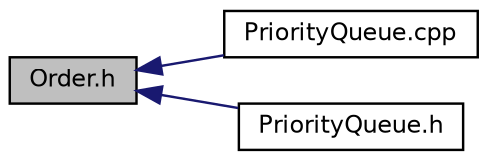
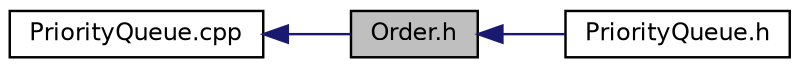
edge "PriorityQueue.cpp" -> "Order.h": reversed
